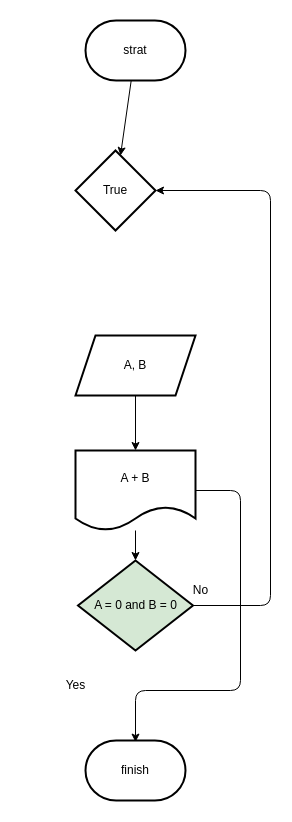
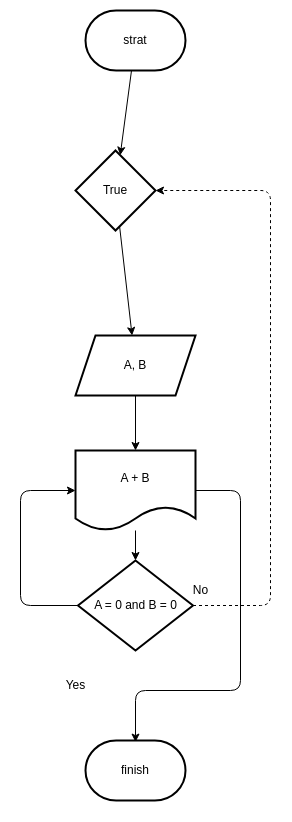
node "strat": moved (136, 51) -> (136, 41)
edge "True" -> "A, B": added
edge "A = 0 and B = 0" -> "True": style solid -> dashed
edge "A = 0 and B = 0" -> "A + B": added
node "A = 0 and B = 0": fillcolor #d5e8d4 -> #ffffff
